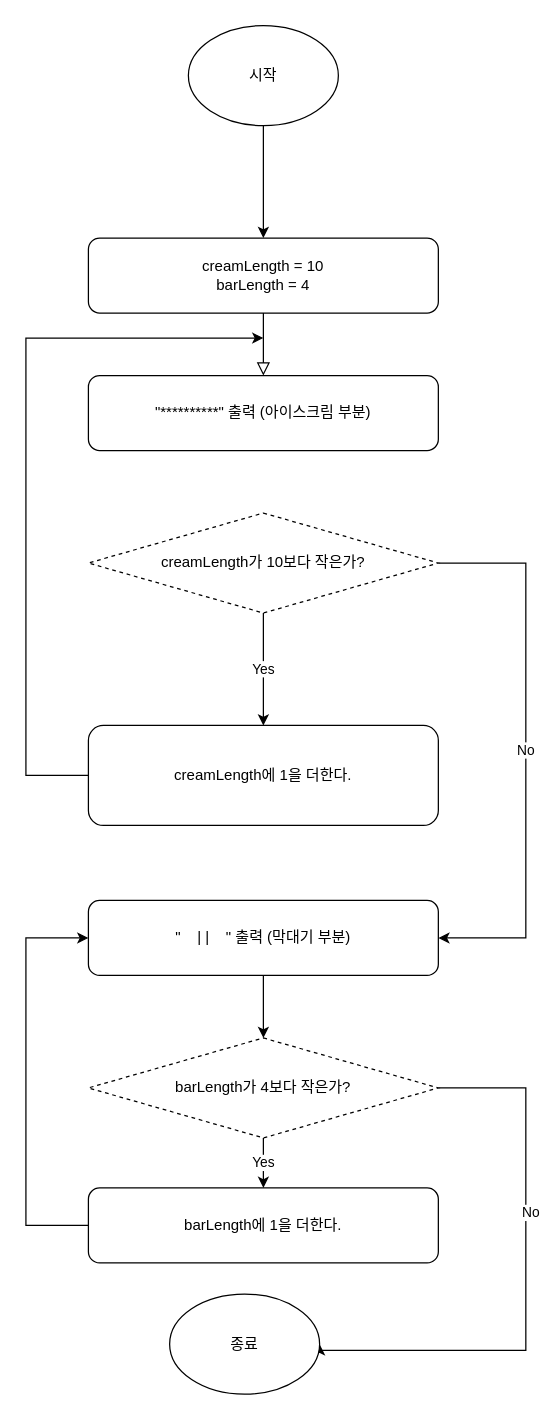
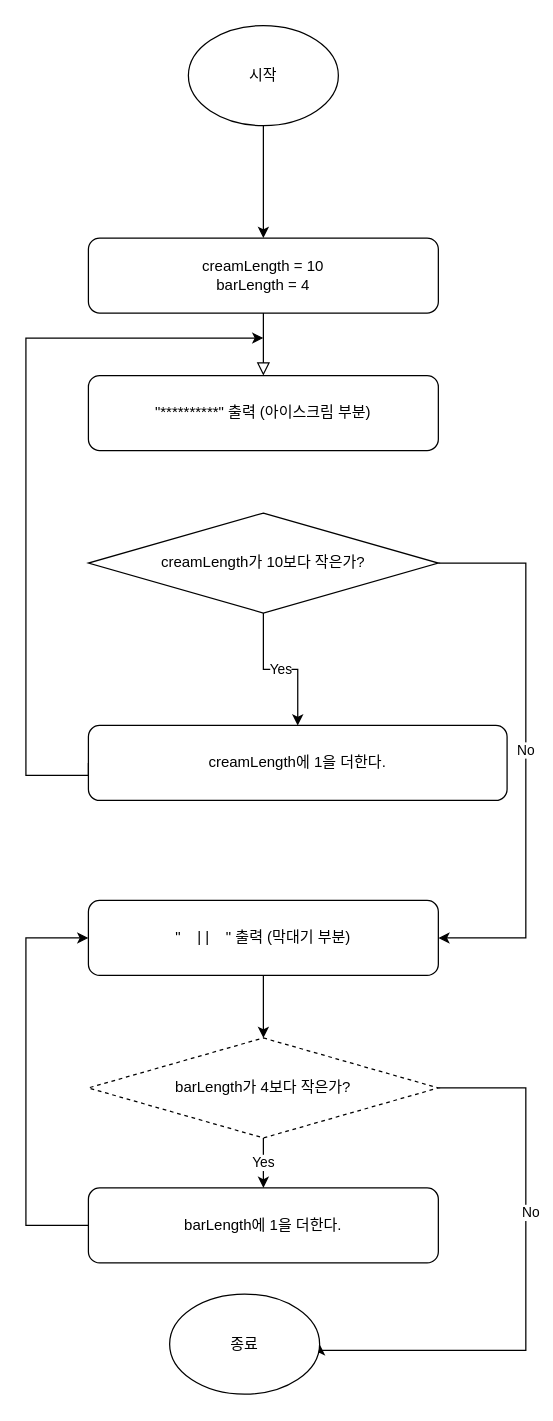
node "creamLength가 10보다 작은가?": style dashed -> solid
node "creamLength에 1을 더한다.": size 350x100 -> 419x75
